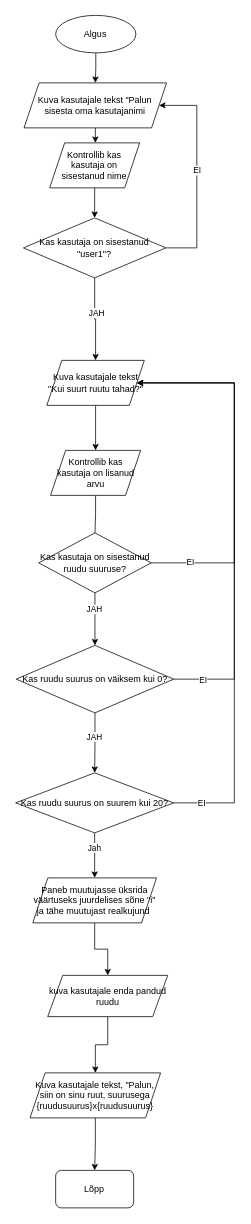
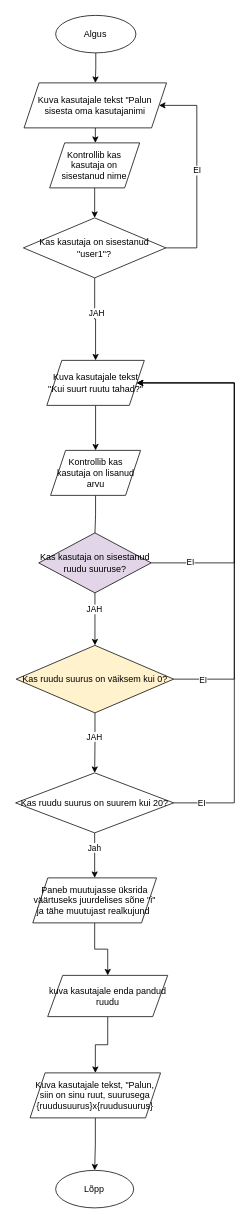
node "Kas kasutaja on sisestanud ruudu suuruse?": fillcolor #ffffff -> #e1d5e7
node "Kas ruudu suurus on väiksem kui 0?": fillcolor #ffffff -> #fff2cc
node "Lõpp": shape rounded rectangle -> ellipse
